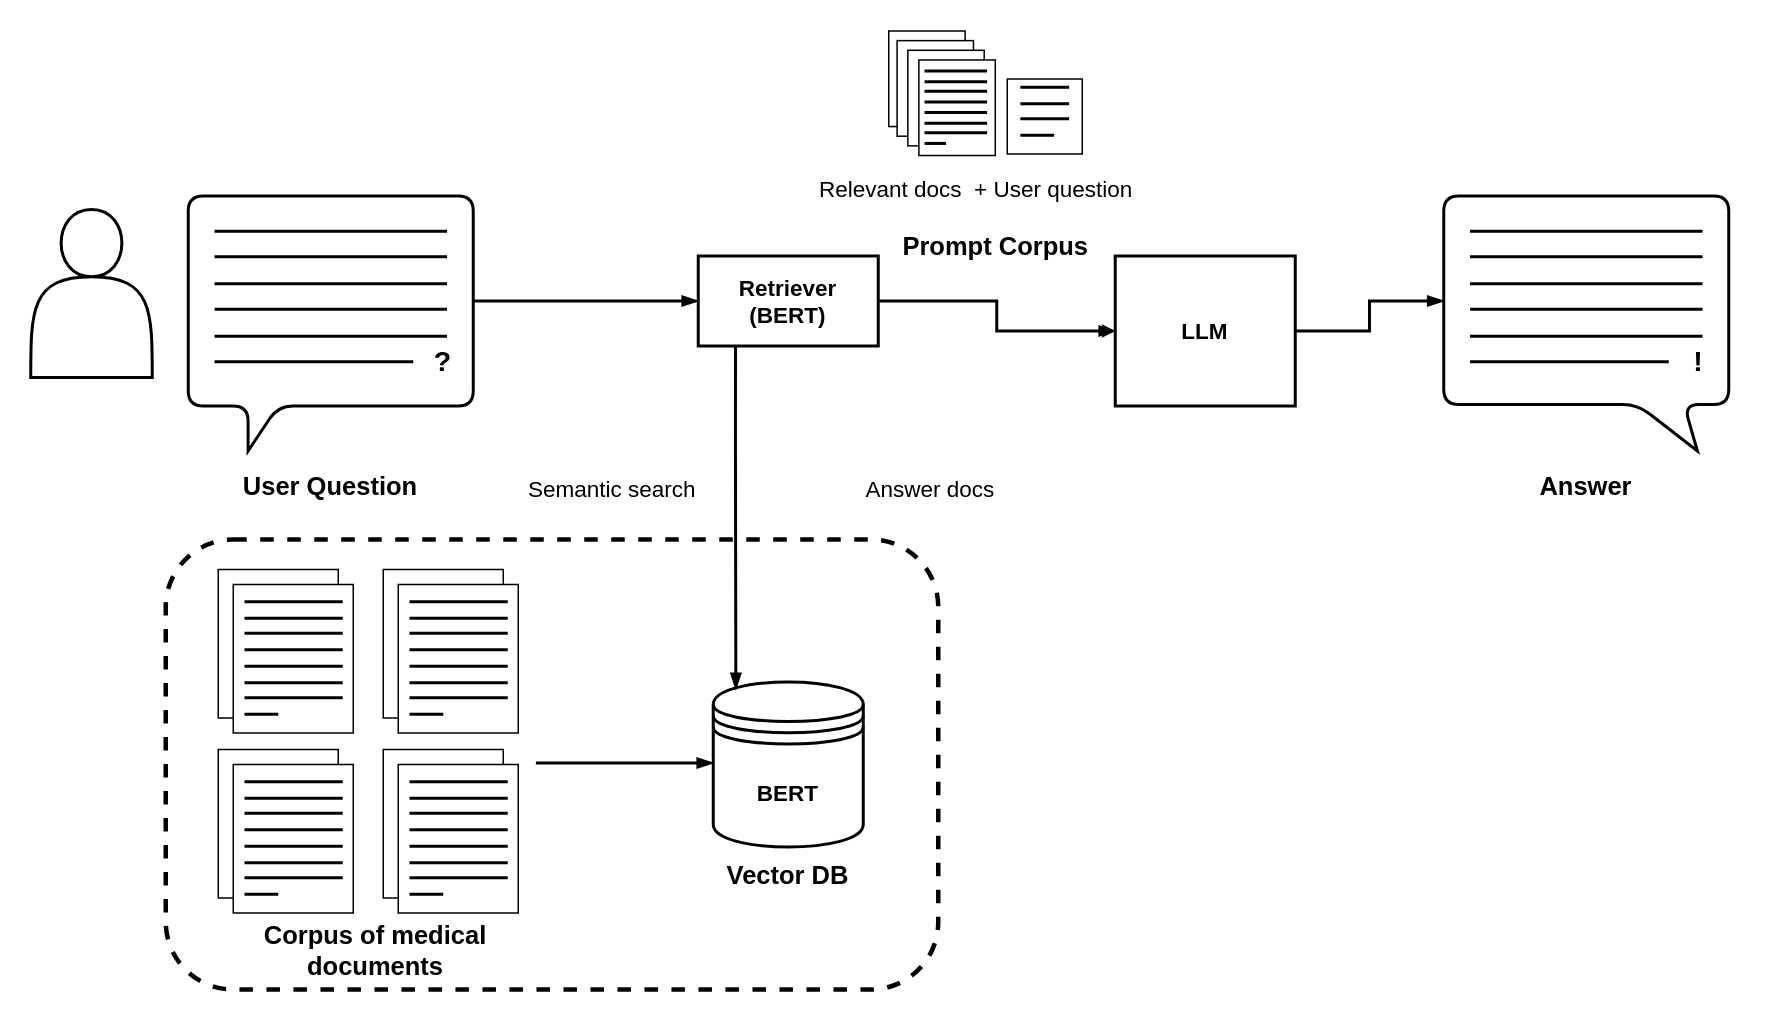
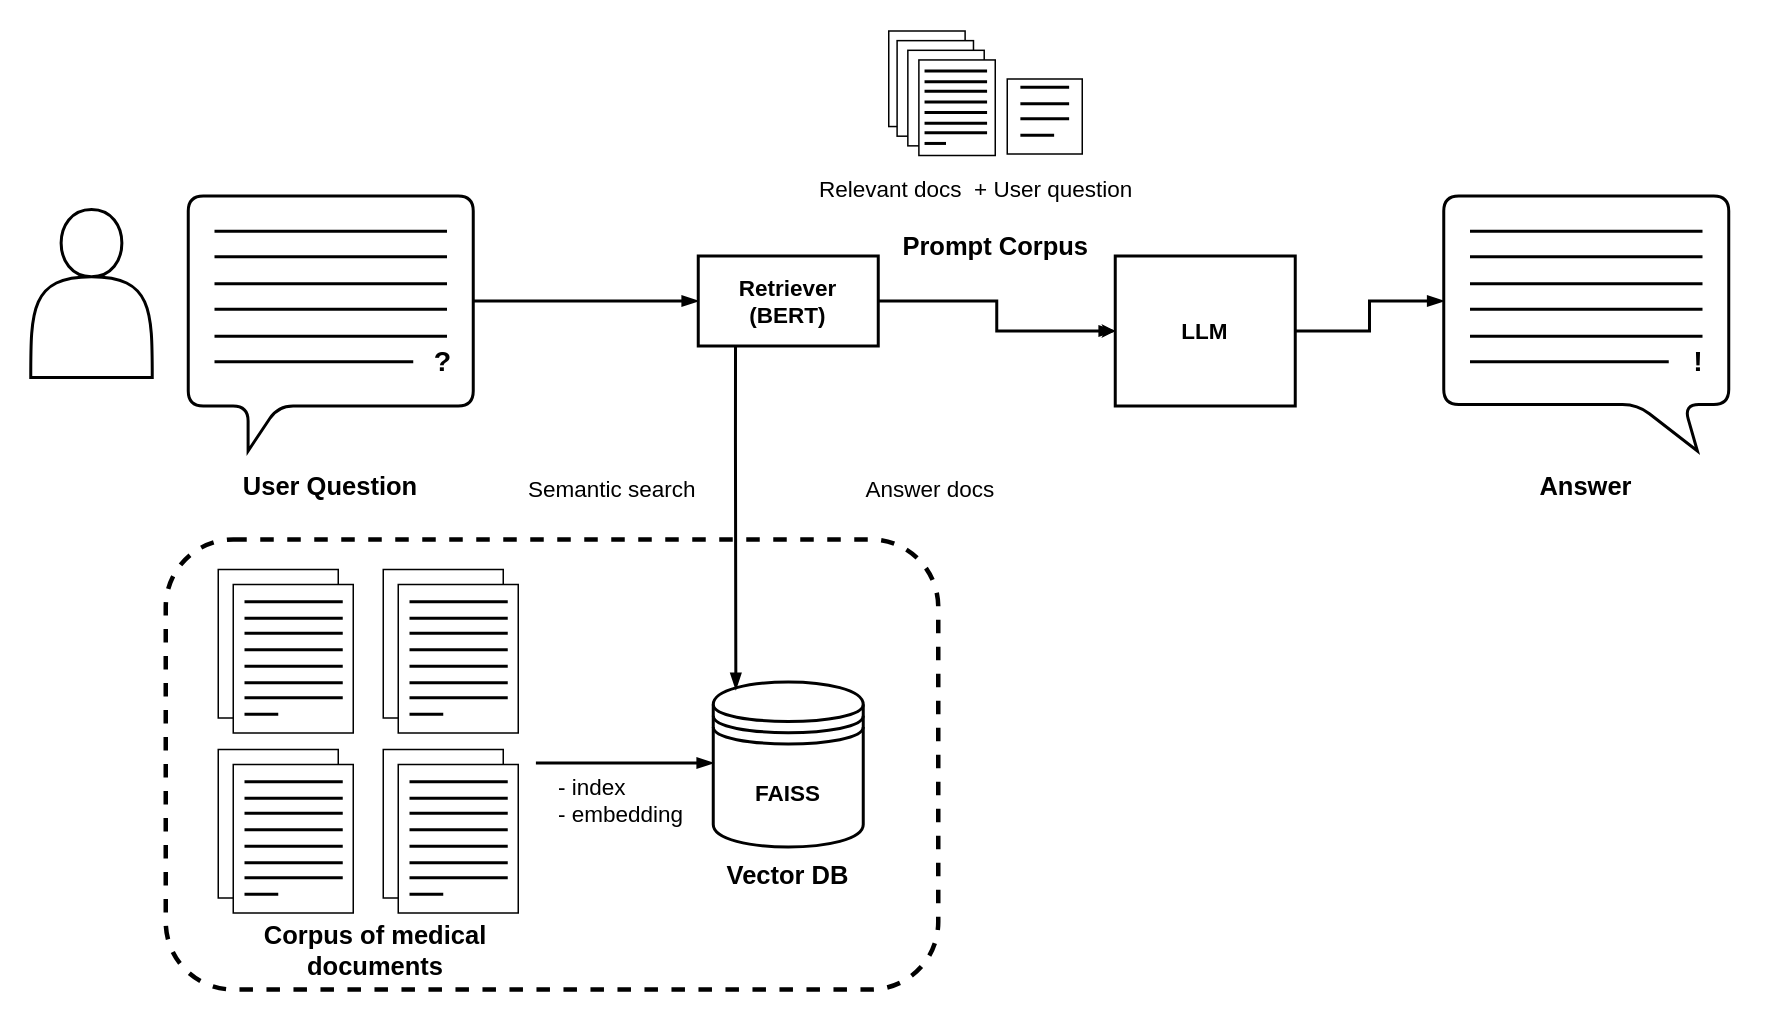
node "BERT": label "BERT" -> "FAISS"
node "- index - embedding": added
